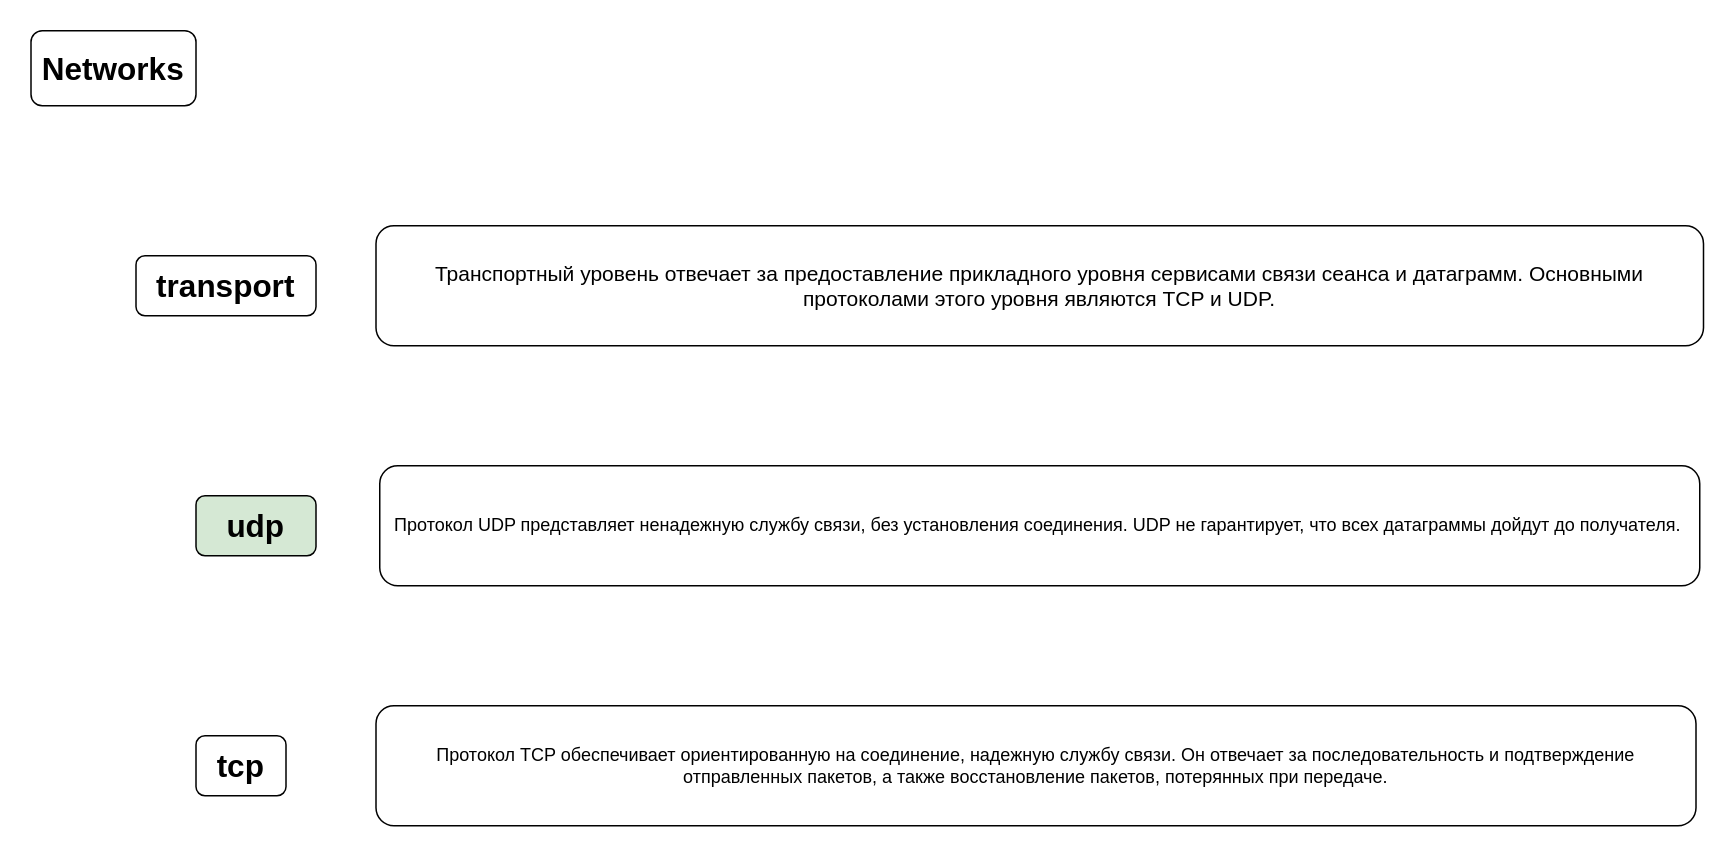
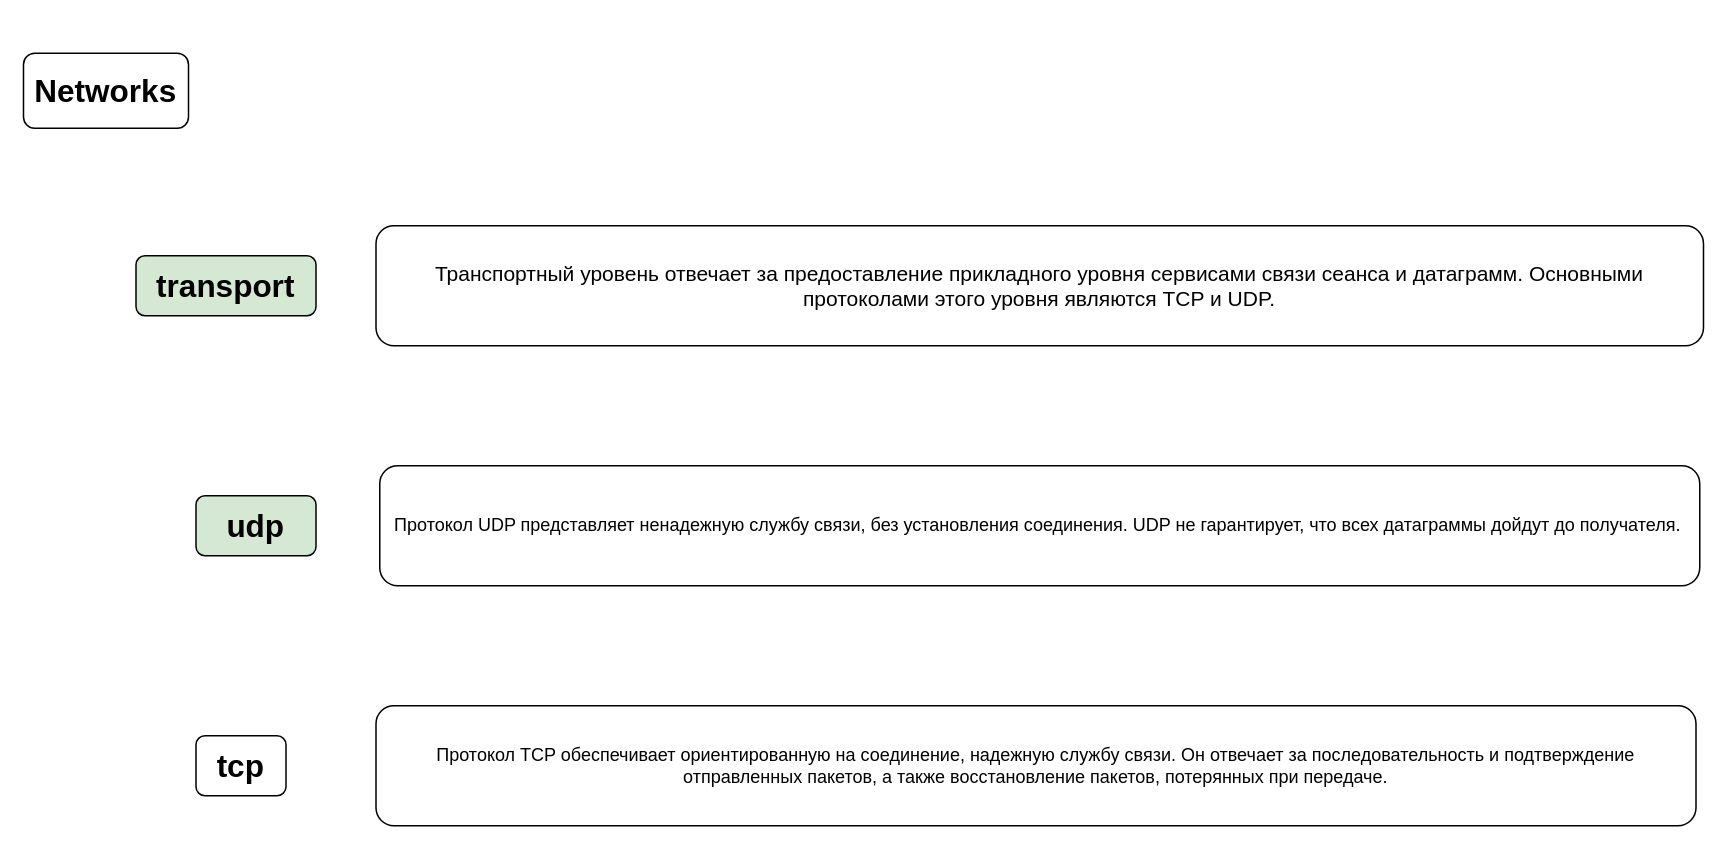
node "Networks": moved (113, 68) -> (106, 91)
node "transport": fillcolor #ffffff -> #d5e8d4
